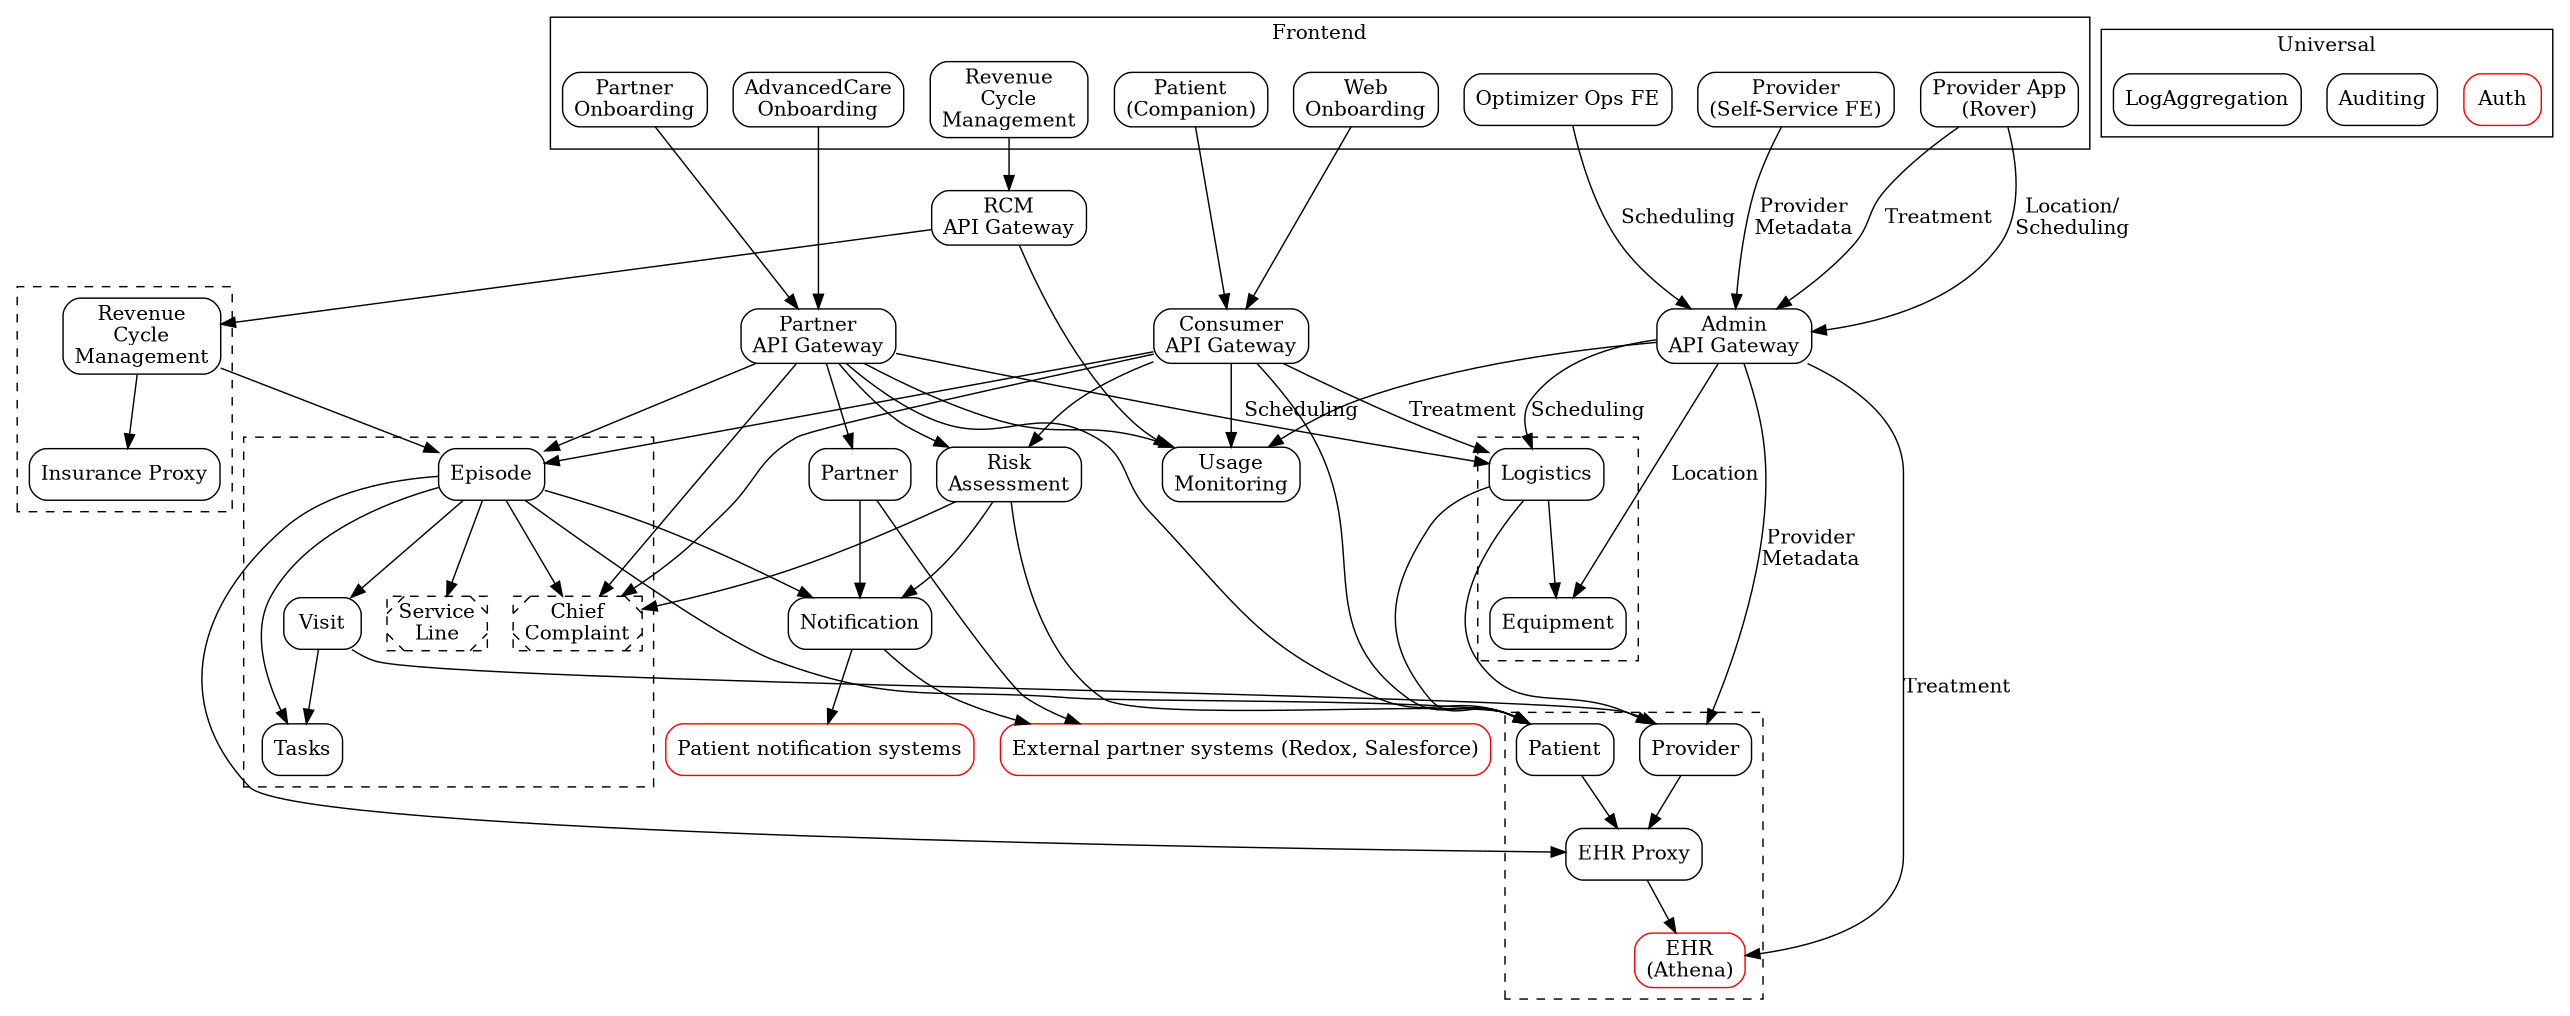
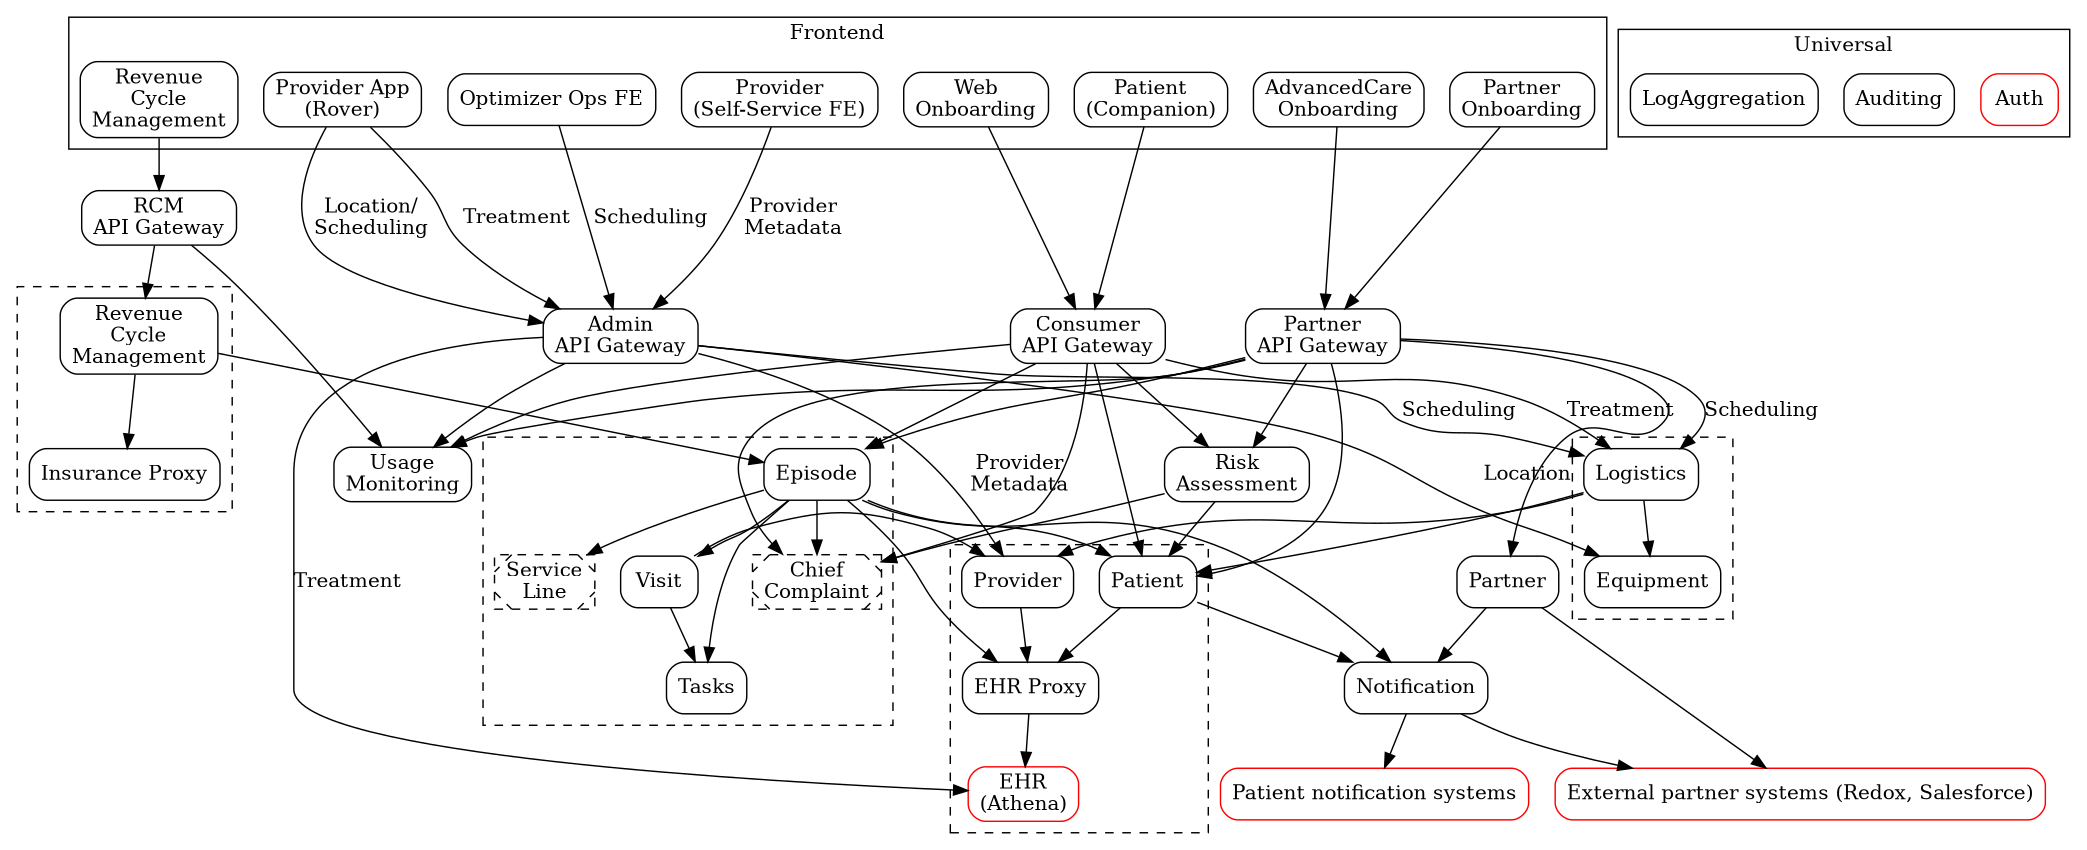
edge "Risk Assessment" -> "Notification": now "Patient" -> "Notification"
